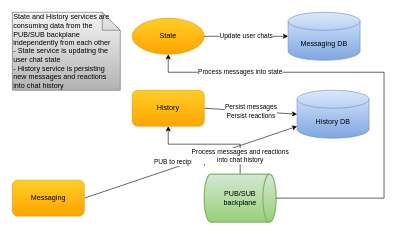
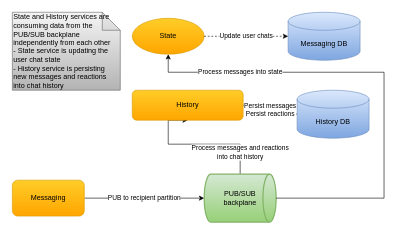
edge "State" -> "Messaging DB": style solid -> dashed
node "History": size 72x36 -> 111x30
edge "Messaging" -> "History DB": now "Messaging" -> "PUB/SUB backplane"
